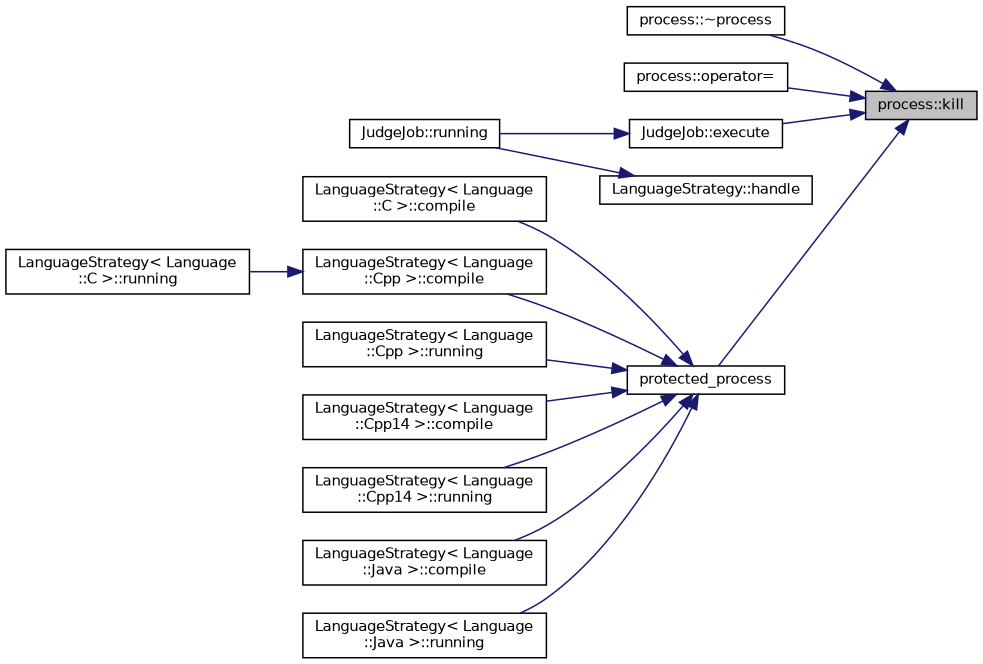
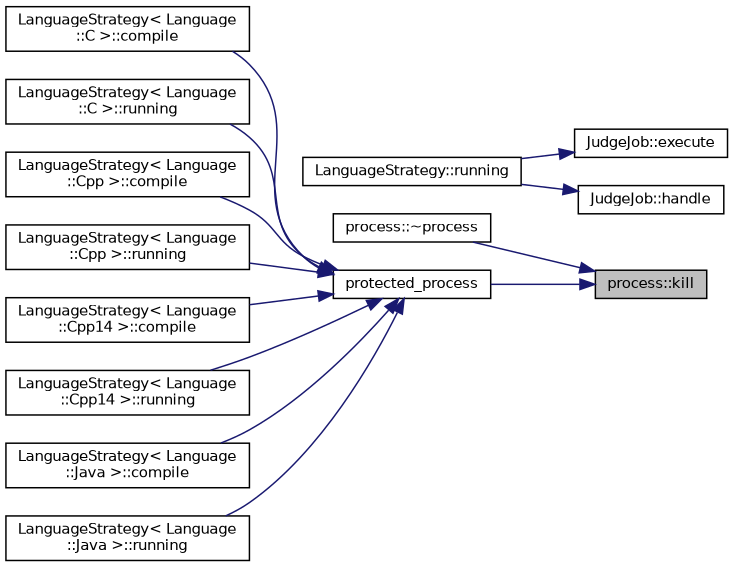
node "process::operator=": removed
edge "JudgeJob::execute" -> "process::kill": removed
node "JudgeJob::running": label "JudgeJob::running" -> "LanguageStrategy::running"
node "LanguageStrategy::handle": label "LanguageStrategy::handle" -> "JudgeJob::handle"
edge "LanguageStrategy< Language ::C >::running" -> "LanguageStrategy< Language ::Cpp >::compile": now "LanguageStrategy< Language ::C >::running" -> "protected_process"
